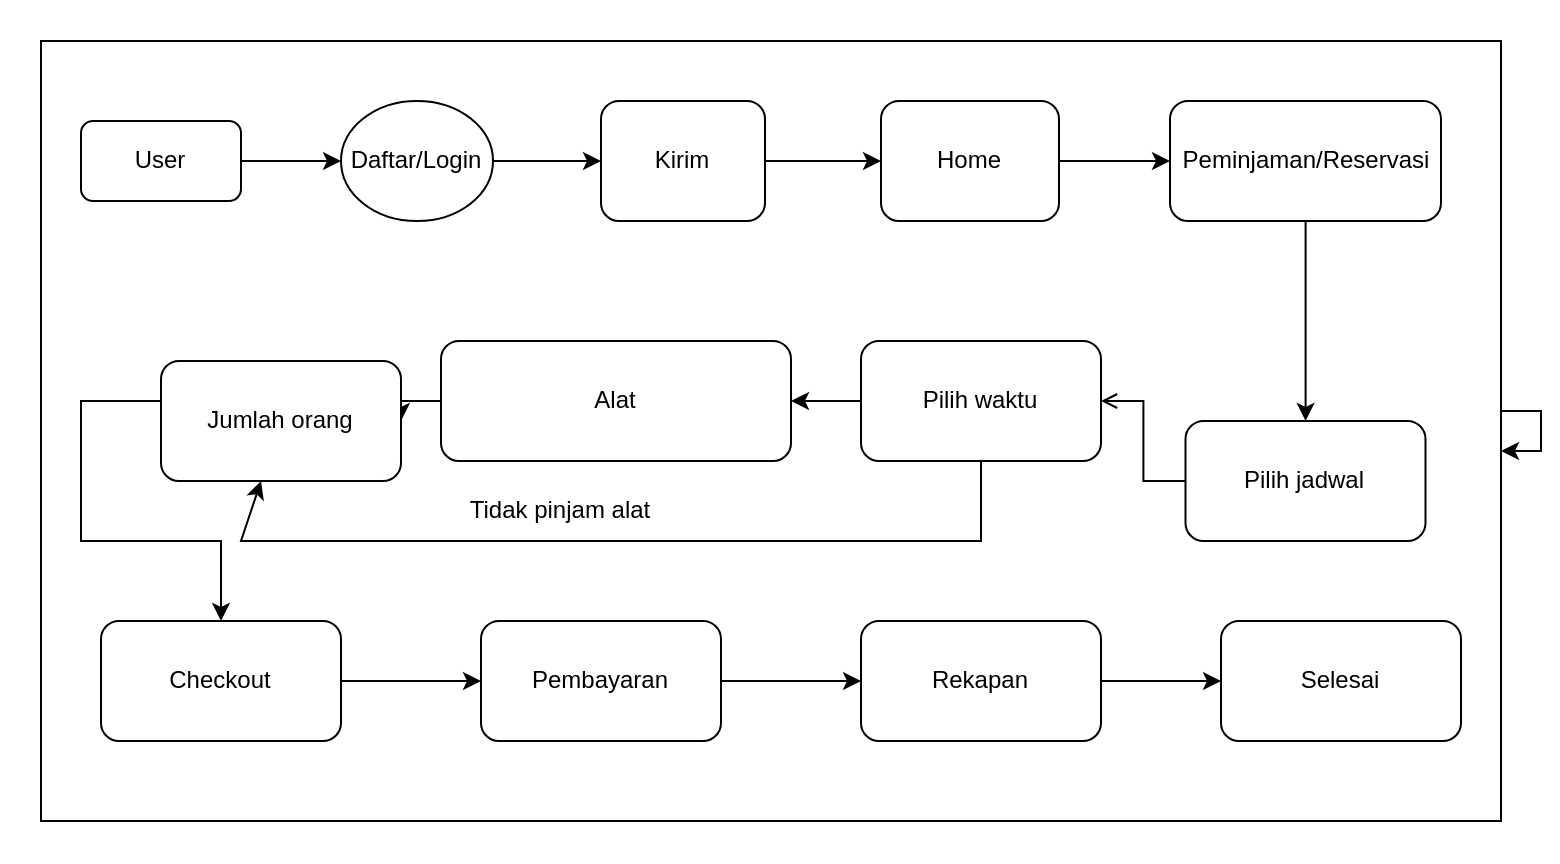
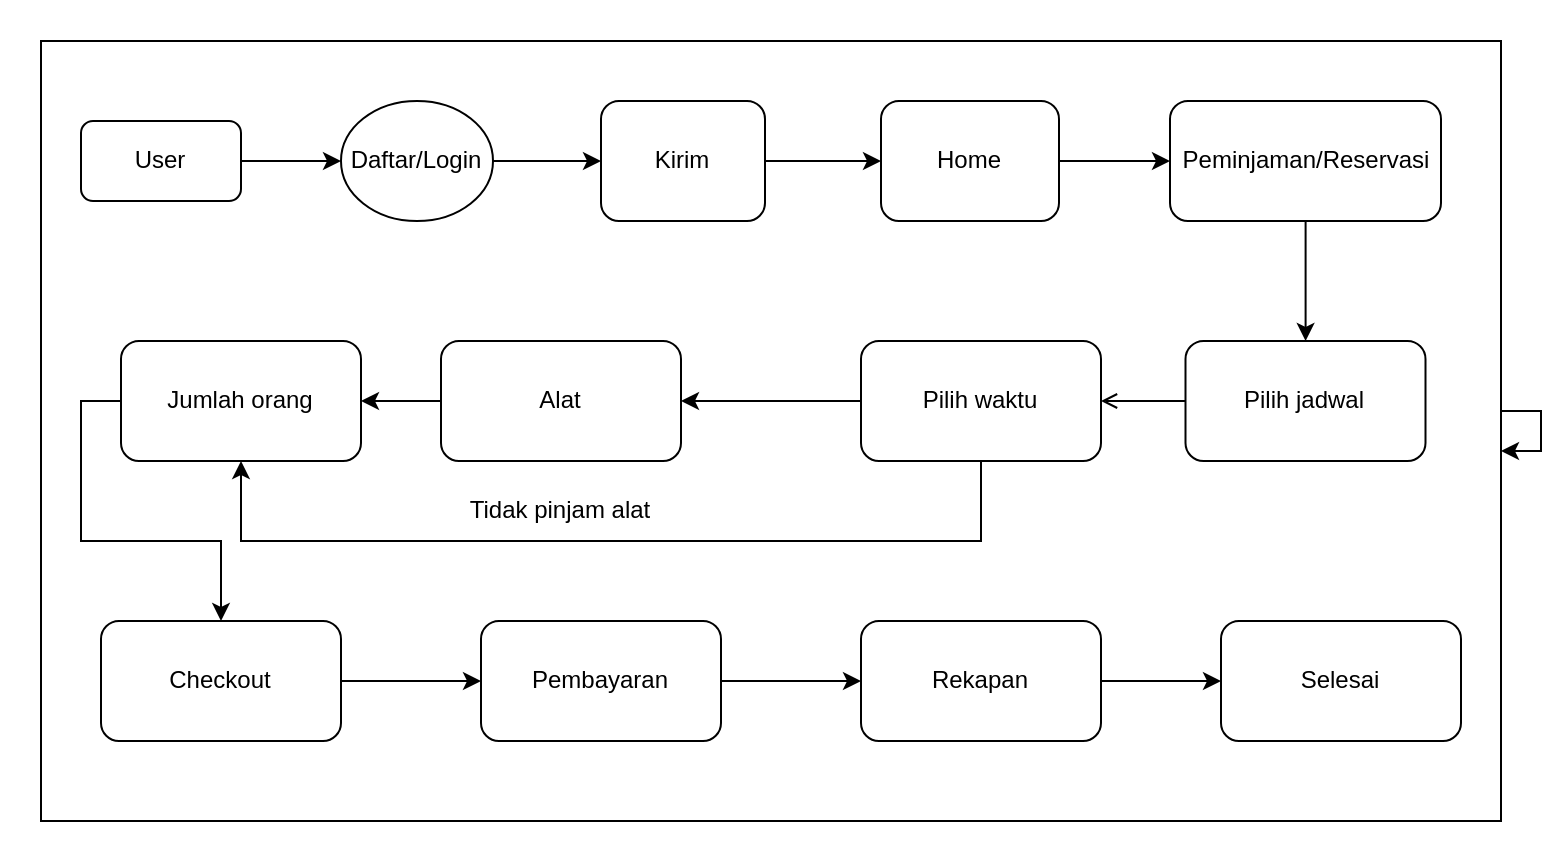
node "Alat": size 350x120 -> 240x120
node "Jumlah orang": moved (281, 421) -> (241, 401)
node "Pilih jadwal": moved (1306, 481) -> (1306, 401)
